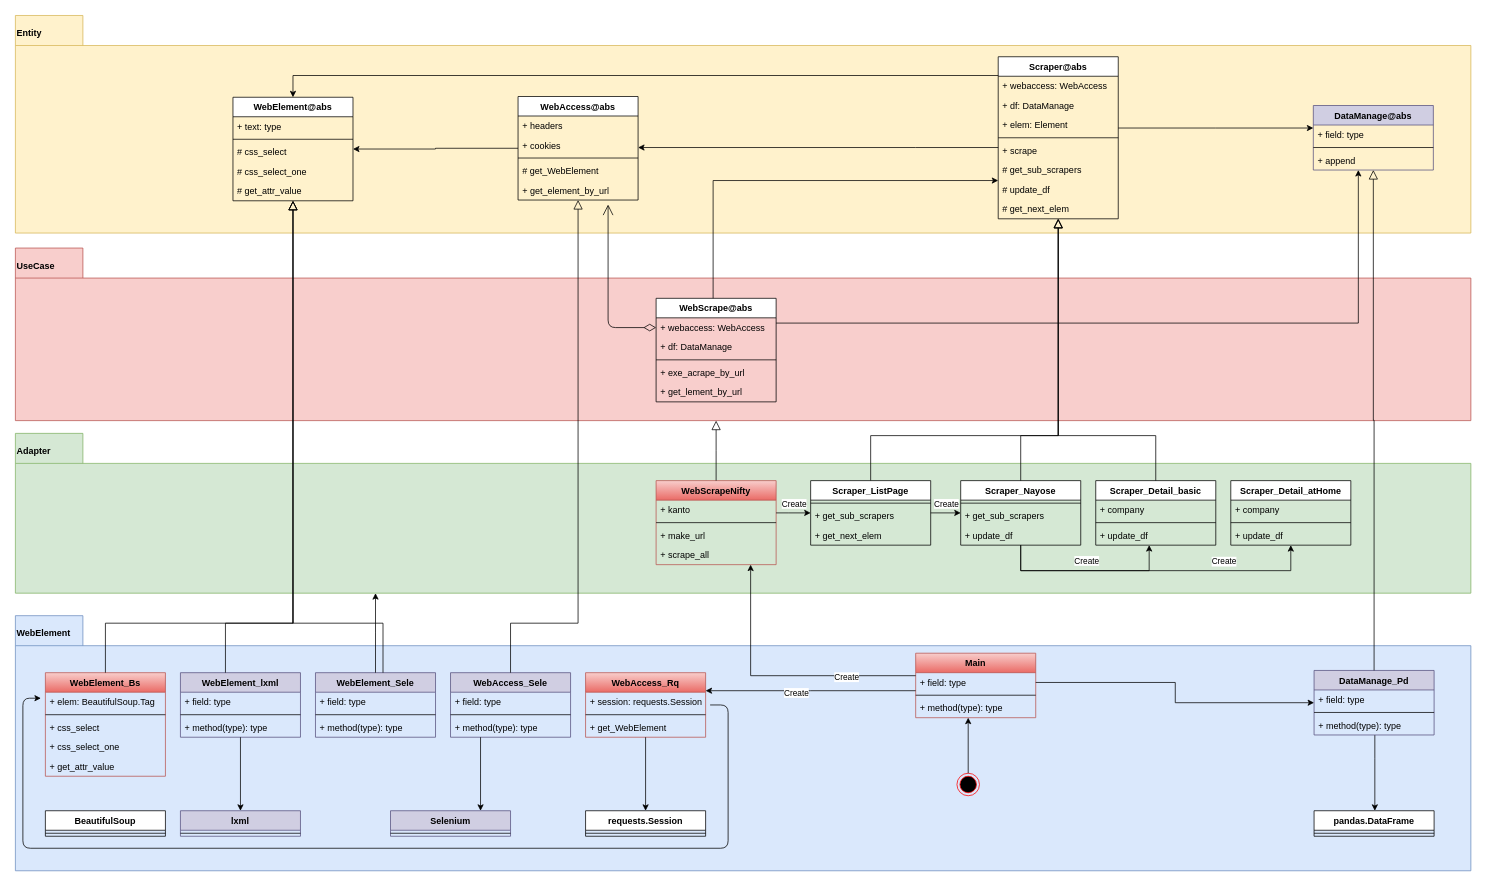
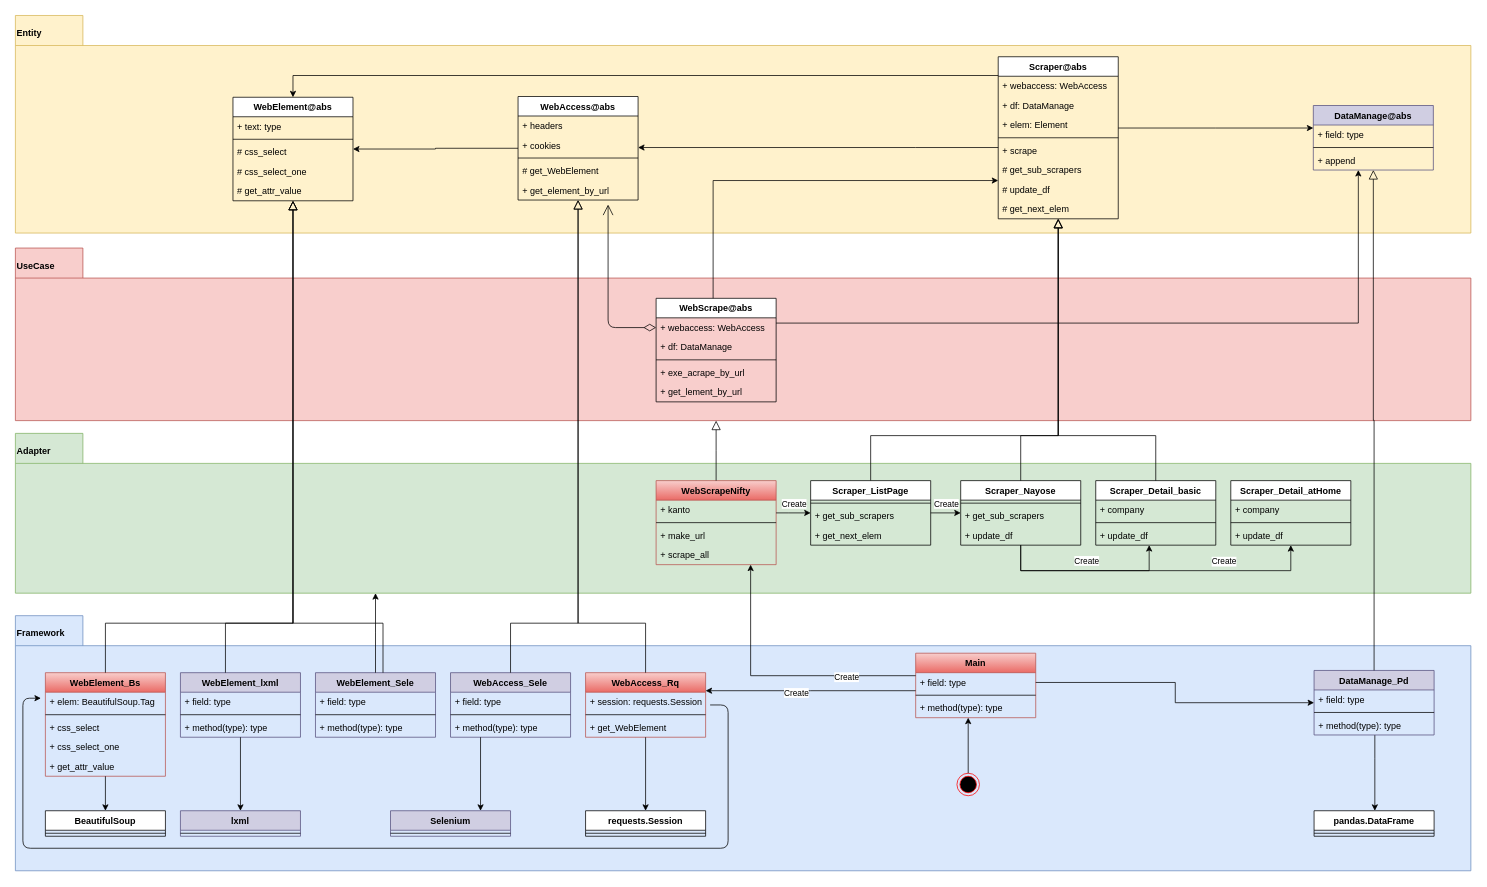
edge "WebAccess_Rq" -> "WebAccess@abs": added
node "WebElement": label "WebElement" -> "Framework"
edge "WebElement_Bs" -> "BeautifulSoup": added
